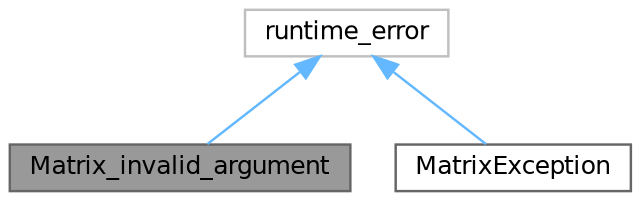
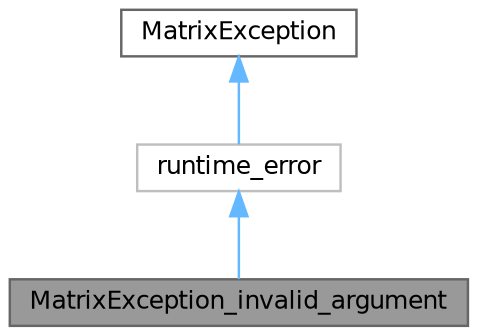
edge "MatrixException" -> "runtime_error": reversed
node "Matrix_invalid_argument": label "Matrix_invalid_argument" -> "MatrixException_invalid_argument"
